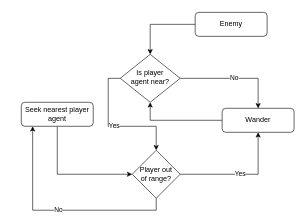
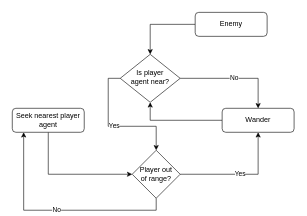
node "Seek nearest player agent": moved (57, 114) -> (48, 120)
